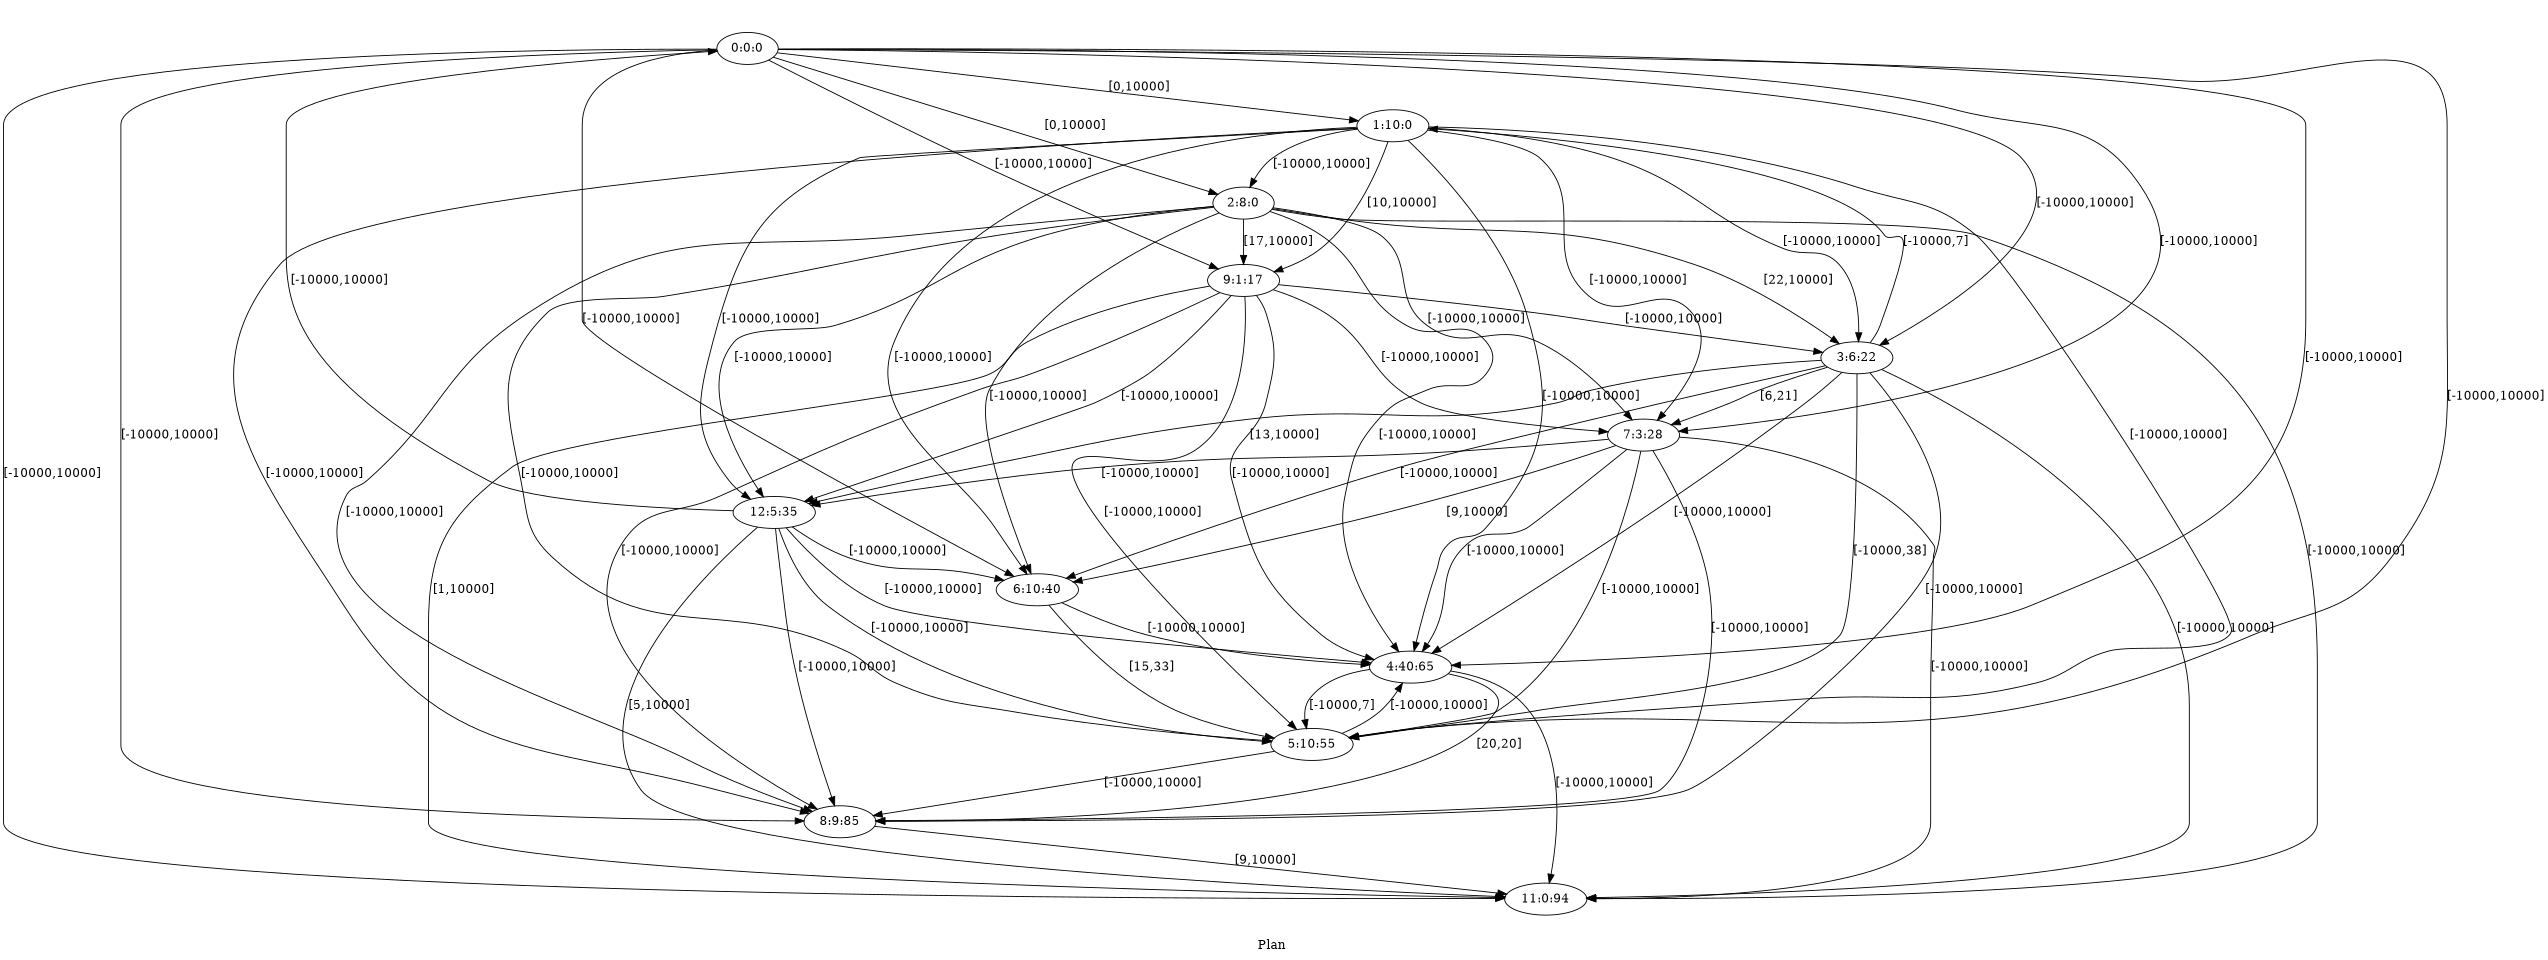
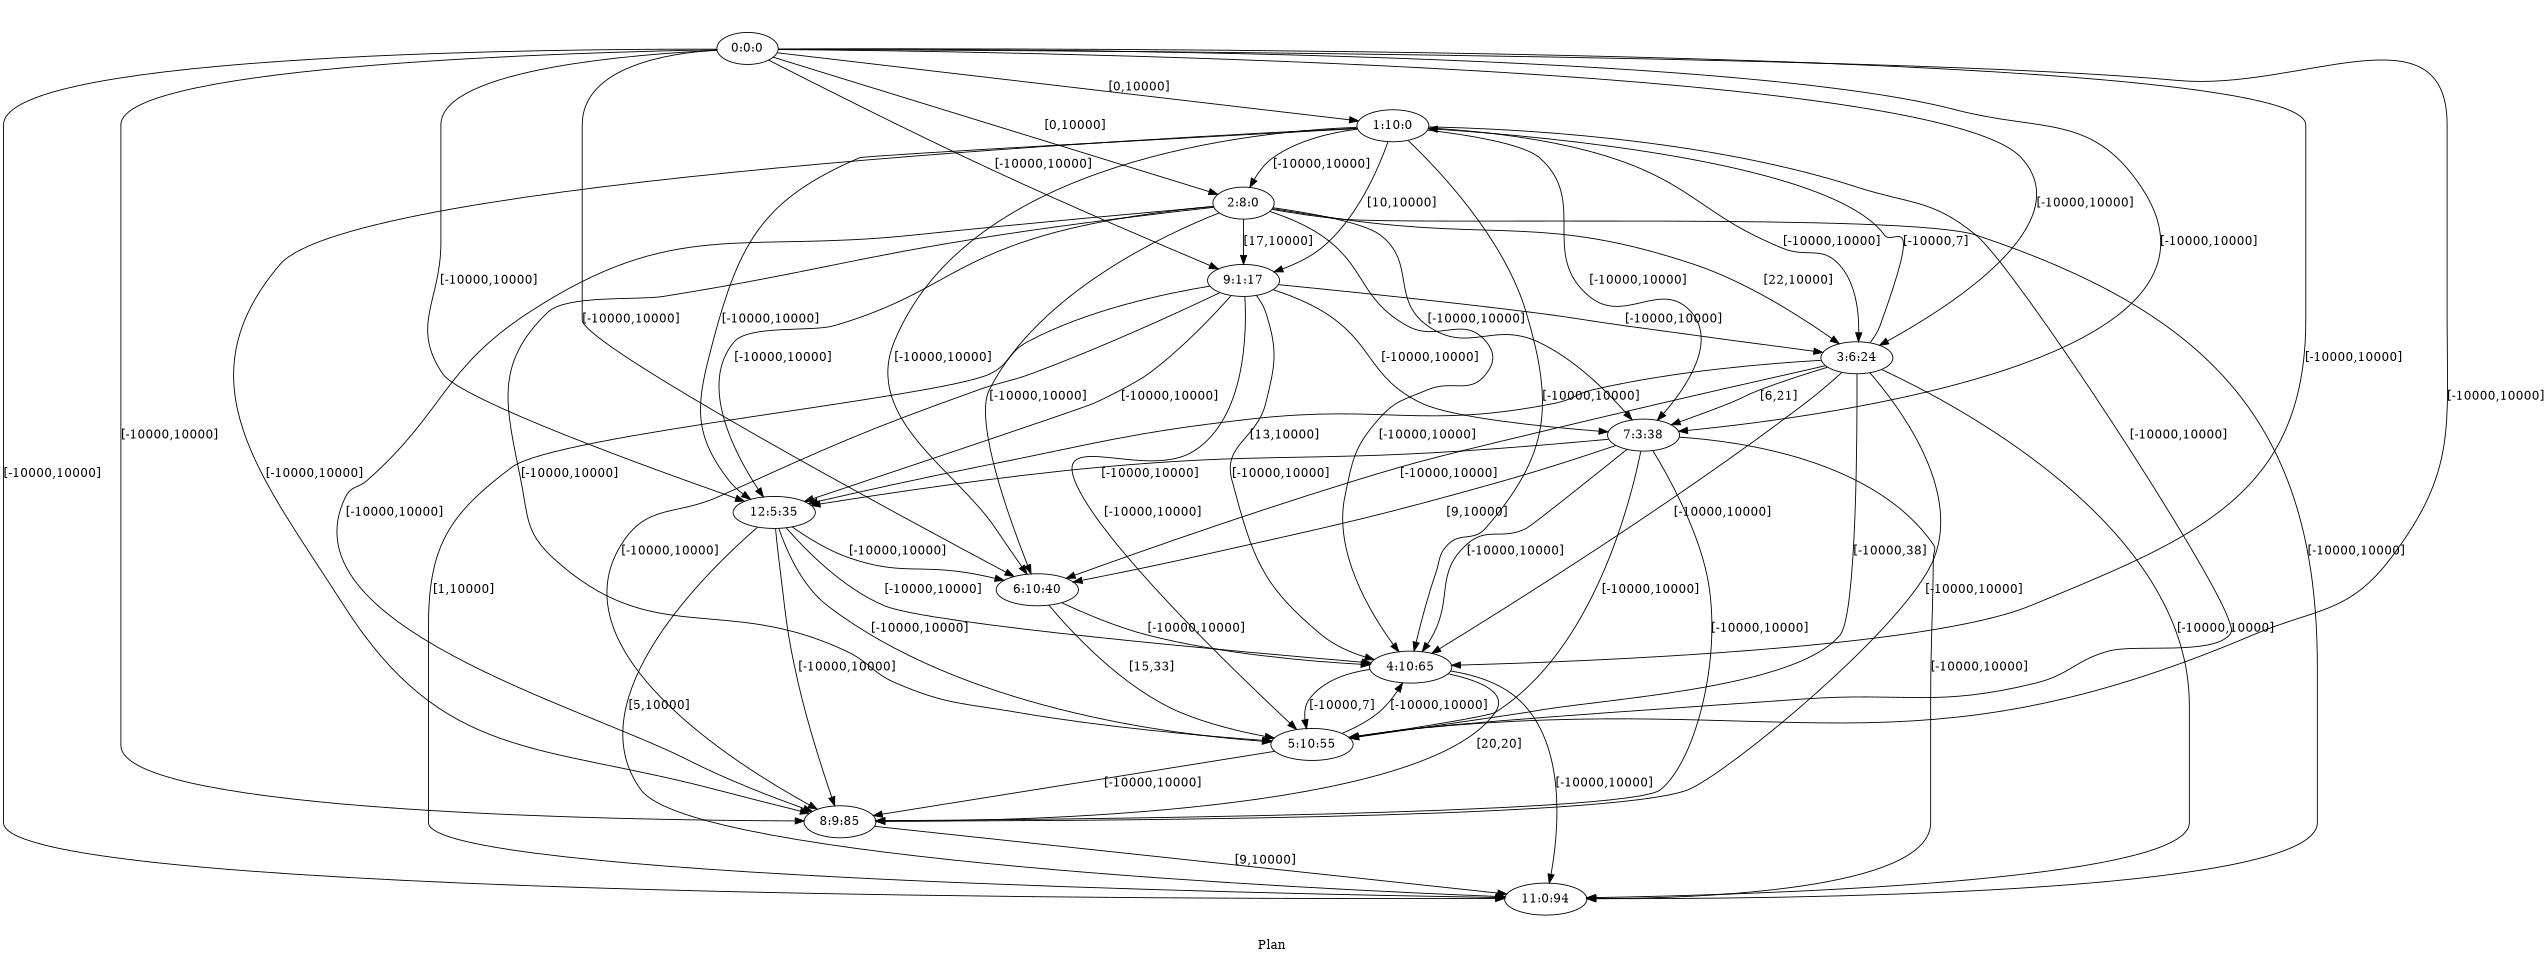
edge "12:5:35" -> "0:0:0": reversed
node "3:6:22": label "3:6:22" -> "3:6:24"
node "7:3:28": label "7:3:28" -> "7:3:38"
node "4:40:65": label "4:40:65" -> "4:10:65"
